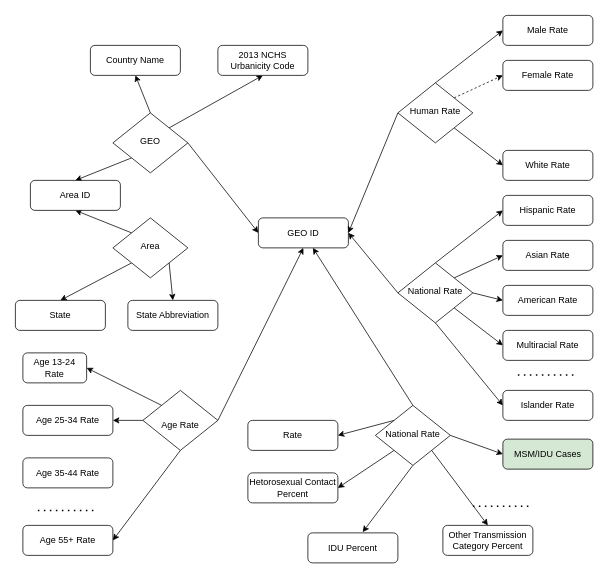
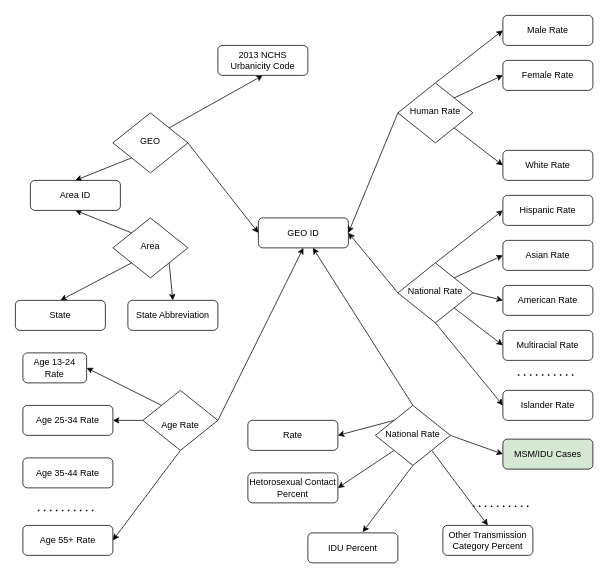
node "Country Name": removed
edge "Human Rate" -> "Female Rate": style dashed -> solid
edge "GEO" -> "Country Name": removed
